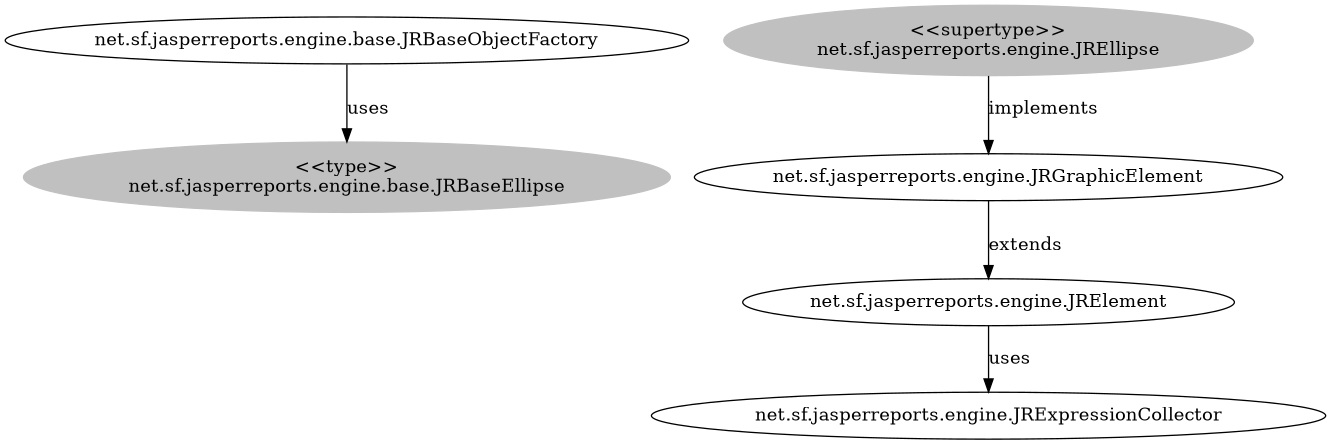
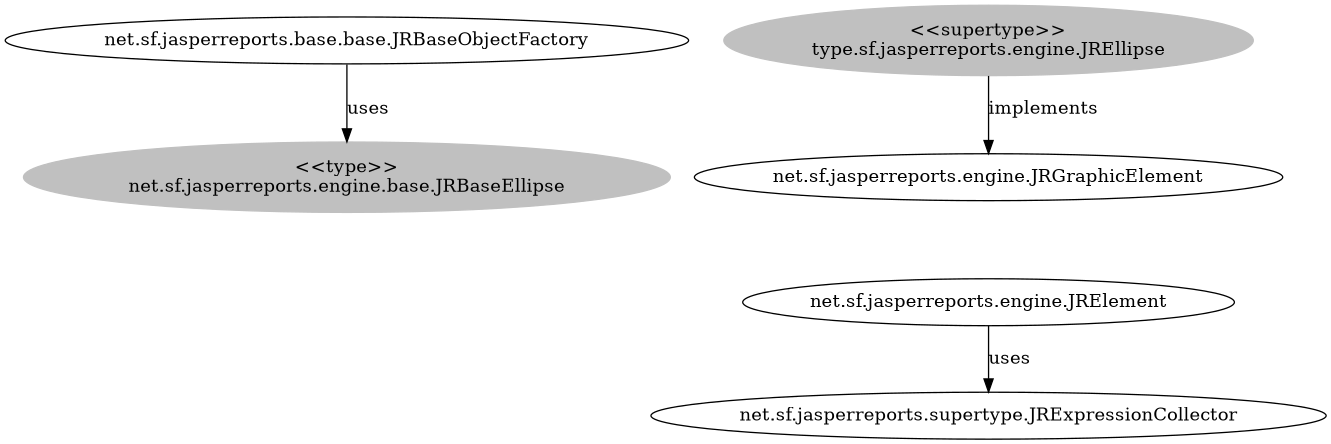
node "net.sf.jasperreports.engine.base.JRBaseObjectFactory": label "net.sf.jasperreports.engine.base.JRBaseObjectFactory" -> "net.sf.jasperreports.base.base.JRBaseObjectFactory"
node "<<supertype>> net.sf.jasperreports.engine.JREllipse": label "<<supertype>> net.sf.jasperreports.engine.JREllipse" -> "<<supertype>> type.sf.jasperreports.engine.JREllipse"
edge "net.sf.jasperreports.engine.JRGraphicElement" -> "net.sf.jasperreports.engine.JRElement": removed, label "extends"
node "net.sf.jasperreports.engine.JRExpressionCollector": label "net.sf.jasperreports.engine.JRExpressionCollector" -> "net.sf.jasperreports.supertype.JRExpressionCollector"
